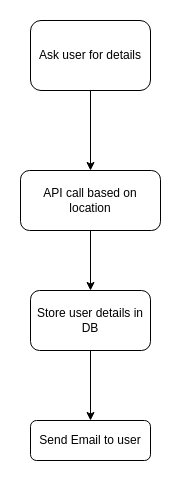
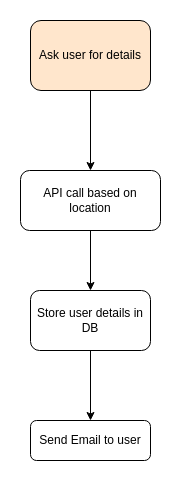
node "Ask user for details": fillcolor #ffffff -> #ffe6cc
